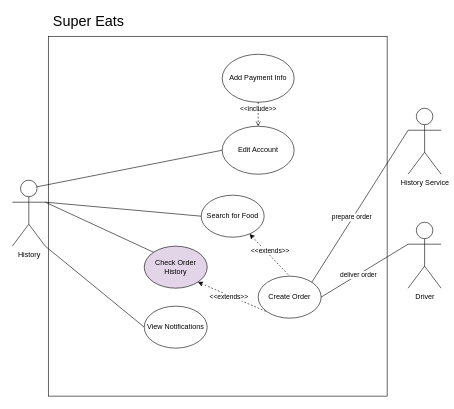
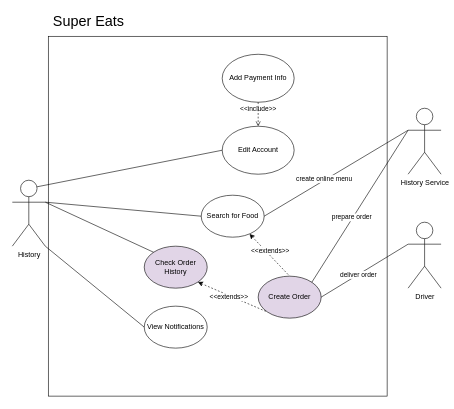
edge "History Service" -- "Search for Food": added, label "create online menu"
node "Create Order": fillcolor #ffffff -> #e1d5e7
